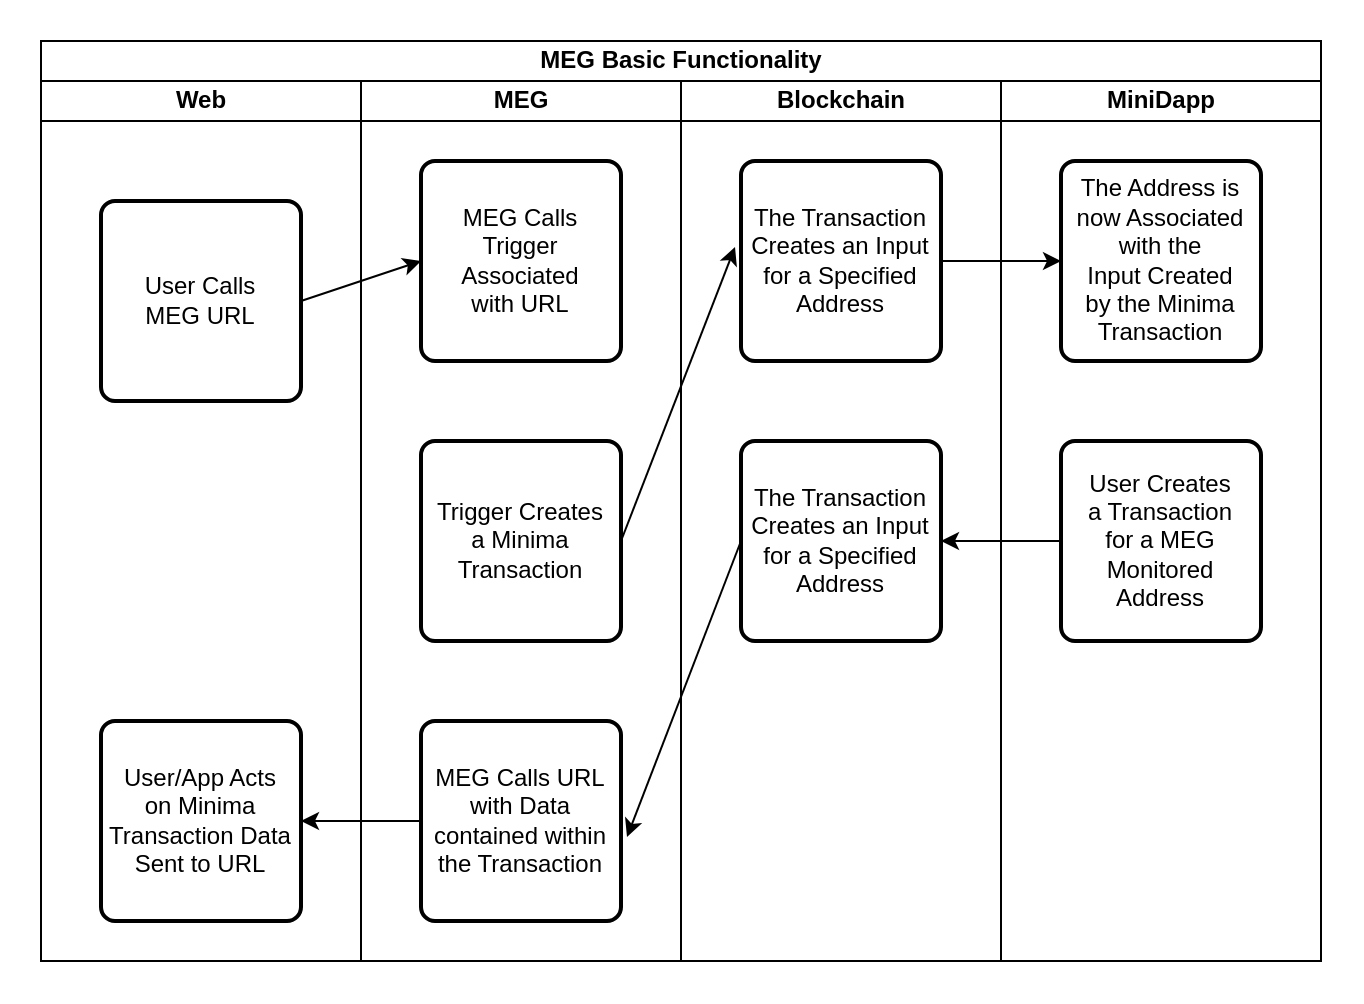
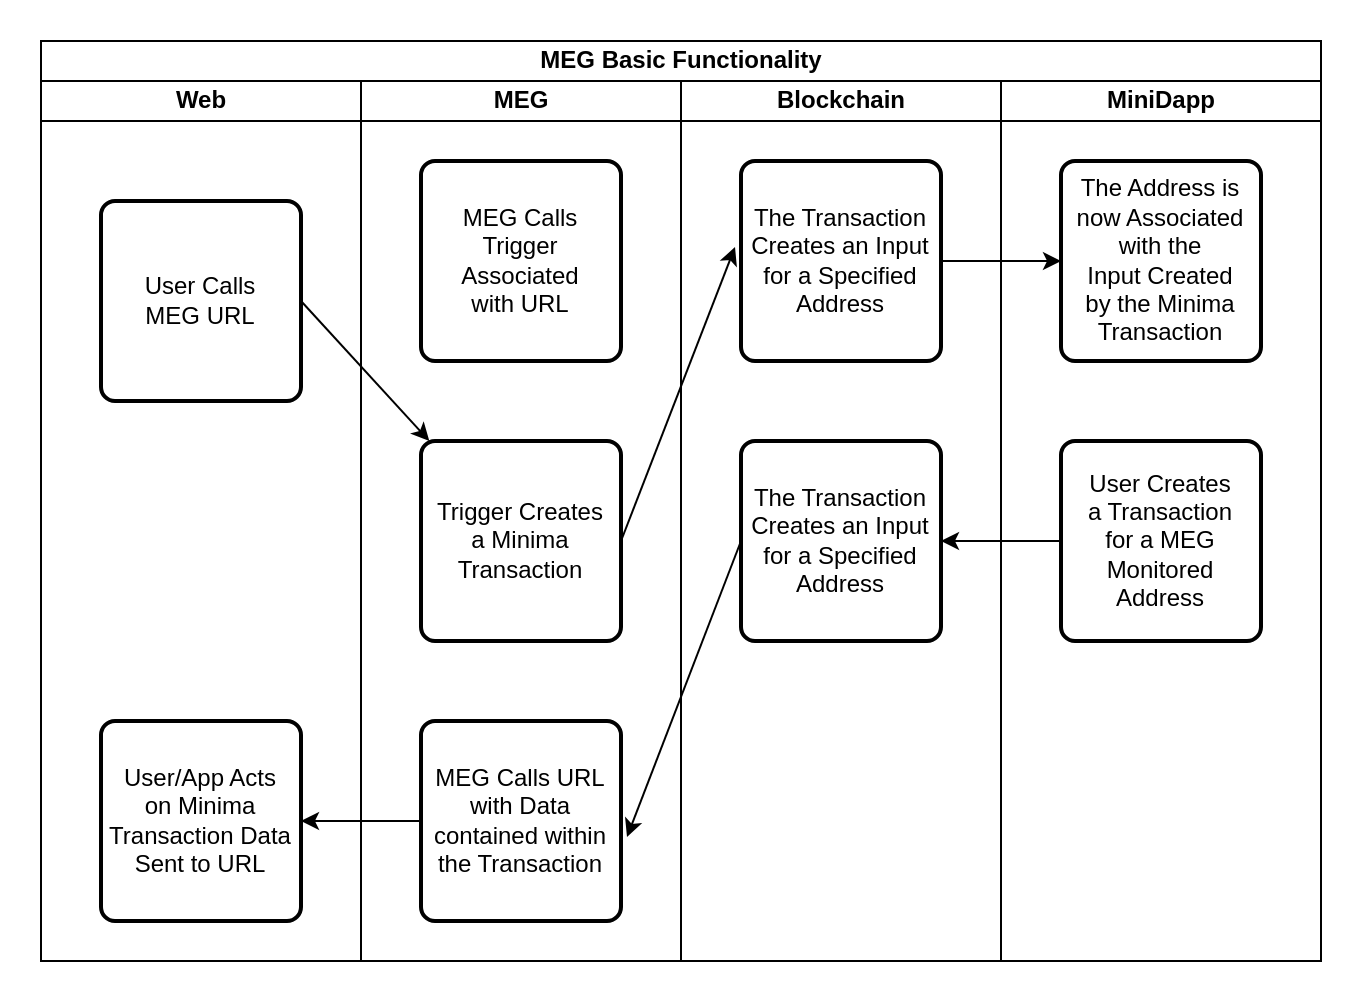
edge "User Calls MEG URL" -> "MEG Calls Trigger Associated with URL": now "User Calls MEG URL" -> "Trigger Creates a Minima Transaction"
